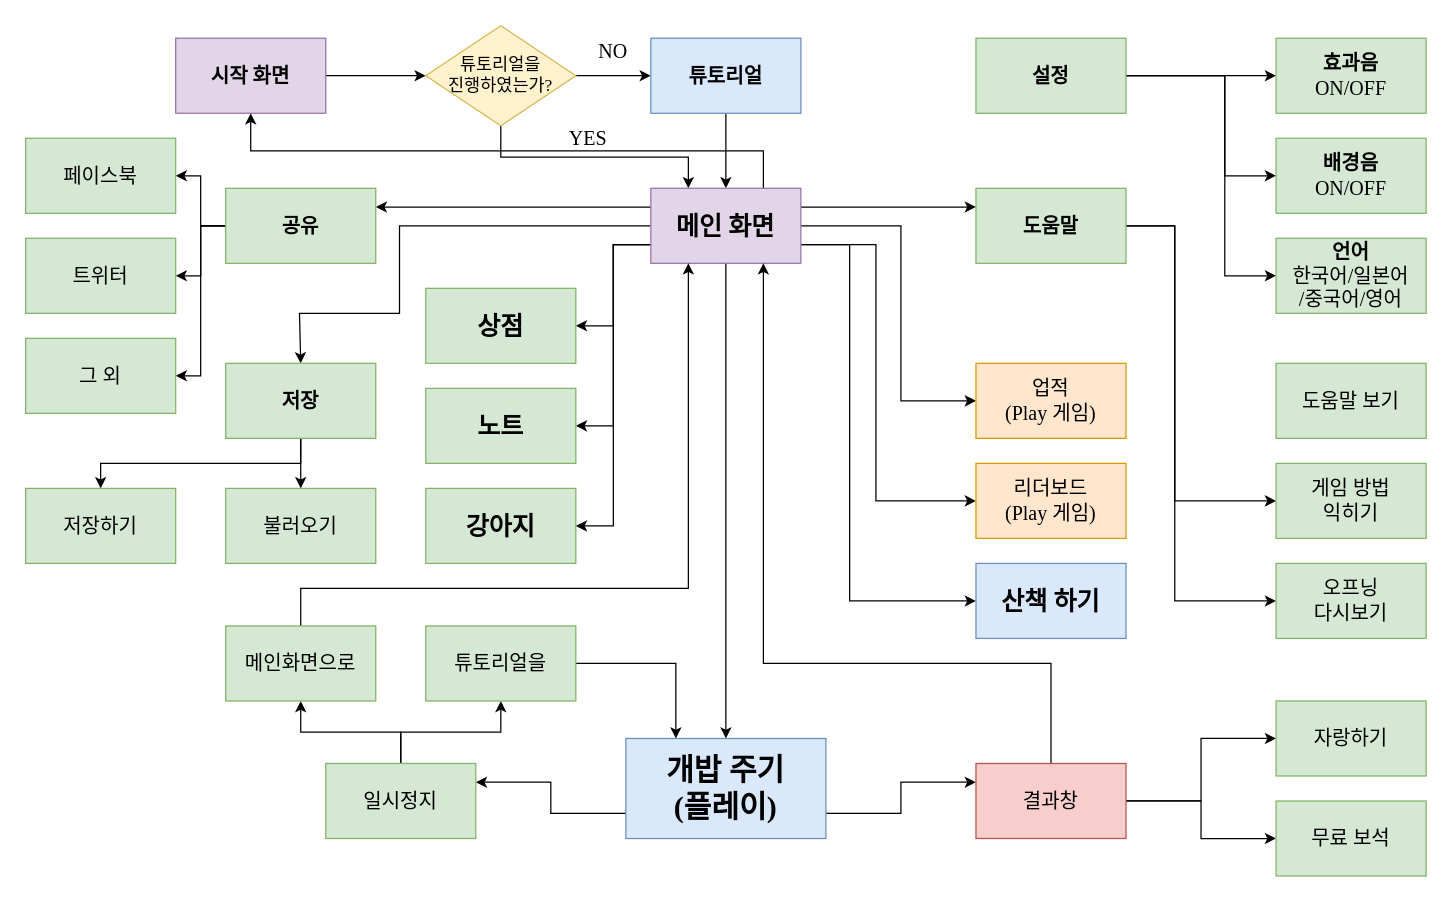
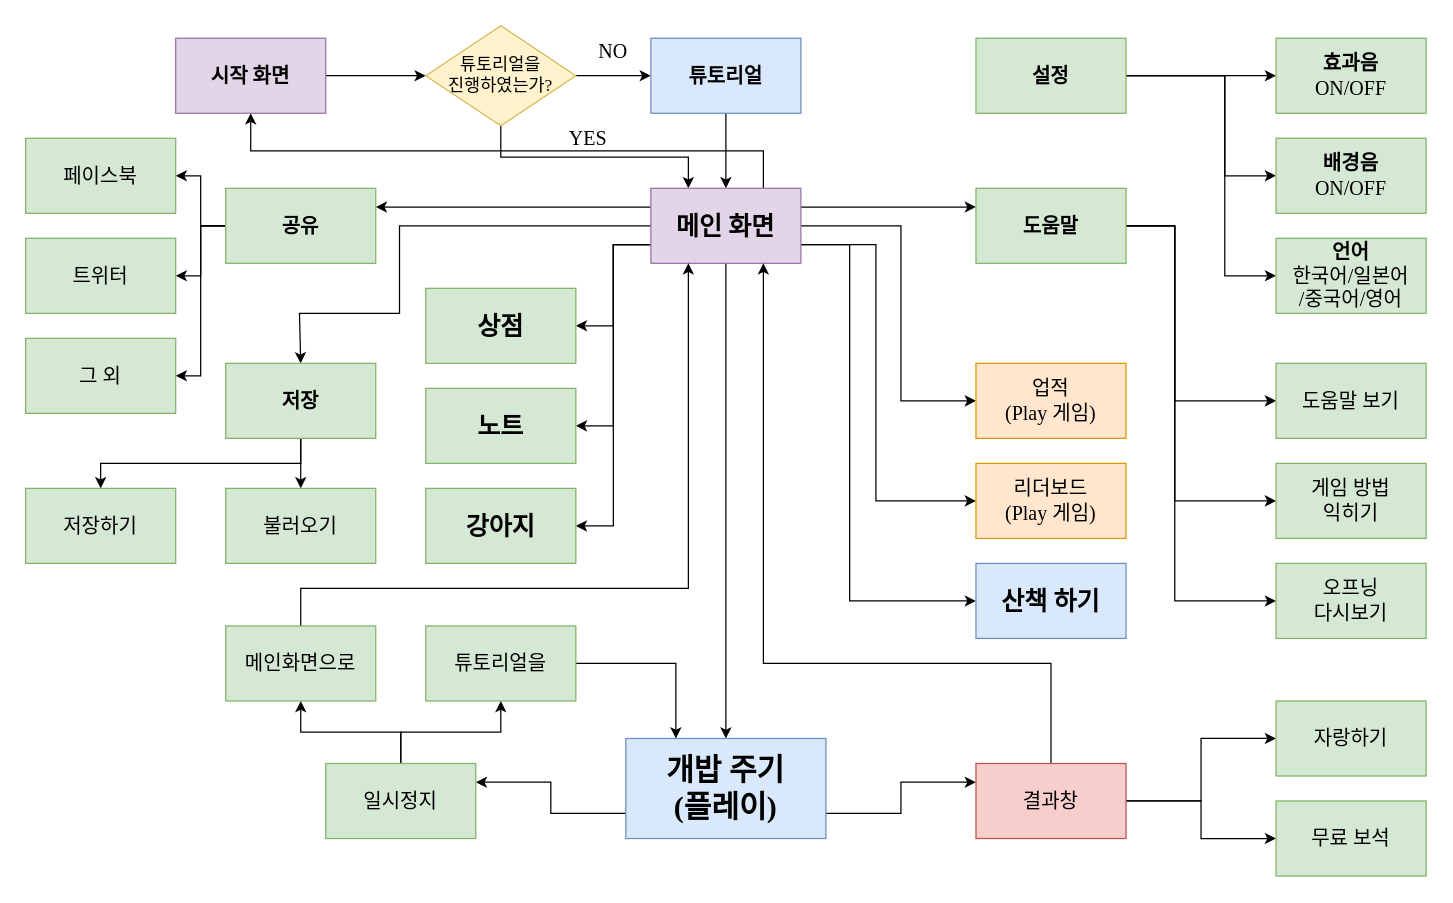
edge "도움말" -> "도움말 보기": added
